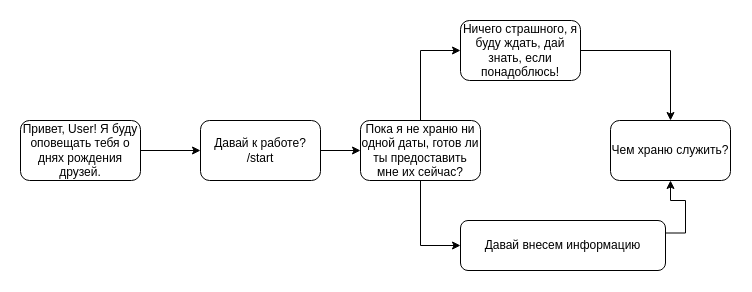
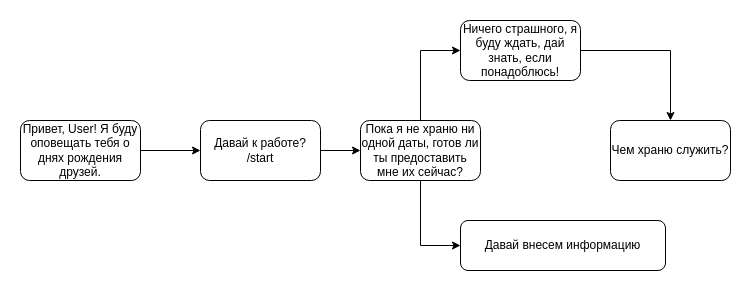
edge "Давай внесем информацию" -> "Чем храню служить?": removed
